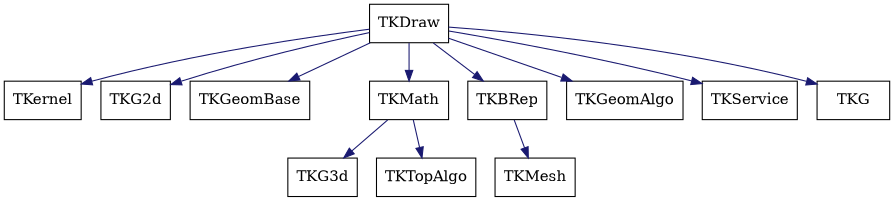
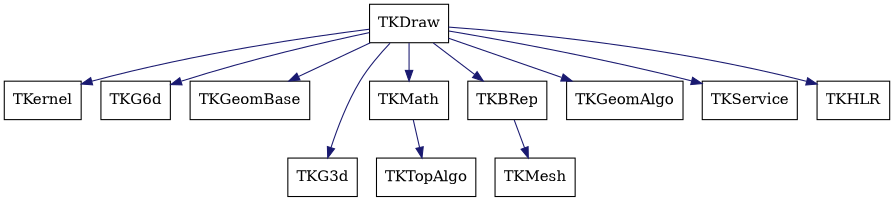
node "TKG2d": label "TKG2d" -> "TKG6d"
node "TKG": label "TKG" -> "TKHLR"
edge "TKMath" -> "TKG3d": now "TKDraw" -> "TKG3d"
